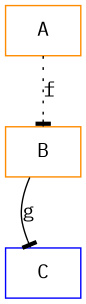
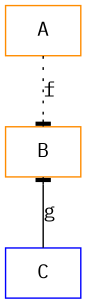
edge "B" -> "C": reversed
